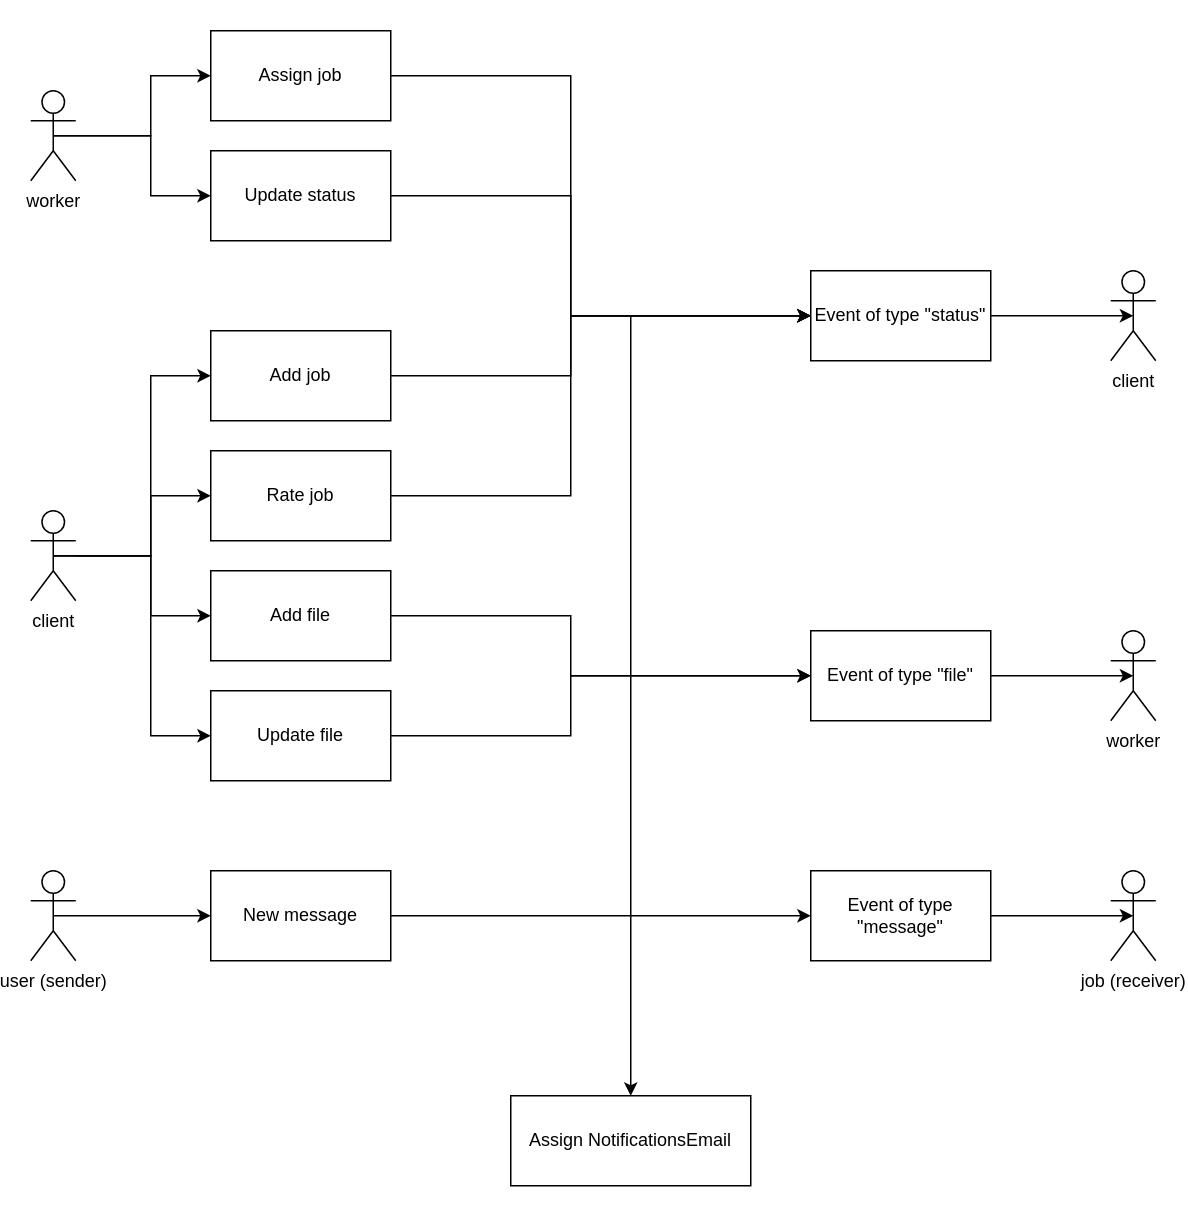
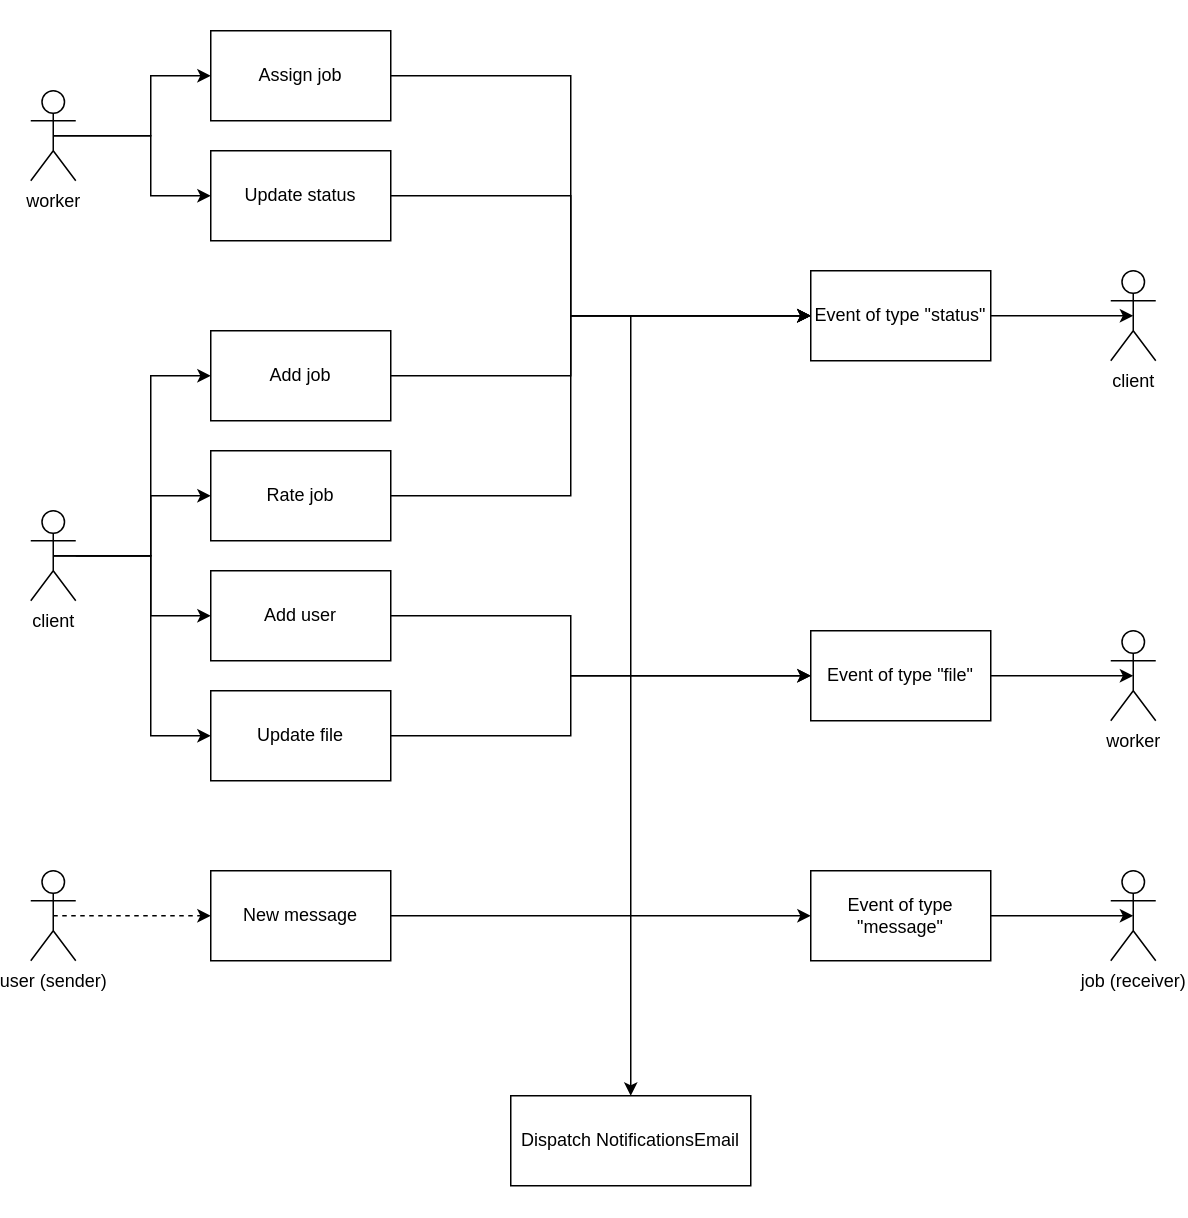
node "Add file": label "Add file" -> "Add user"
edge "user (sender)" -> "New message": style solid -> dashed
node "Assign NotificationsEmail": label "Assign NotificationsEmail" -> "Dispatch NotificationsEmail"
